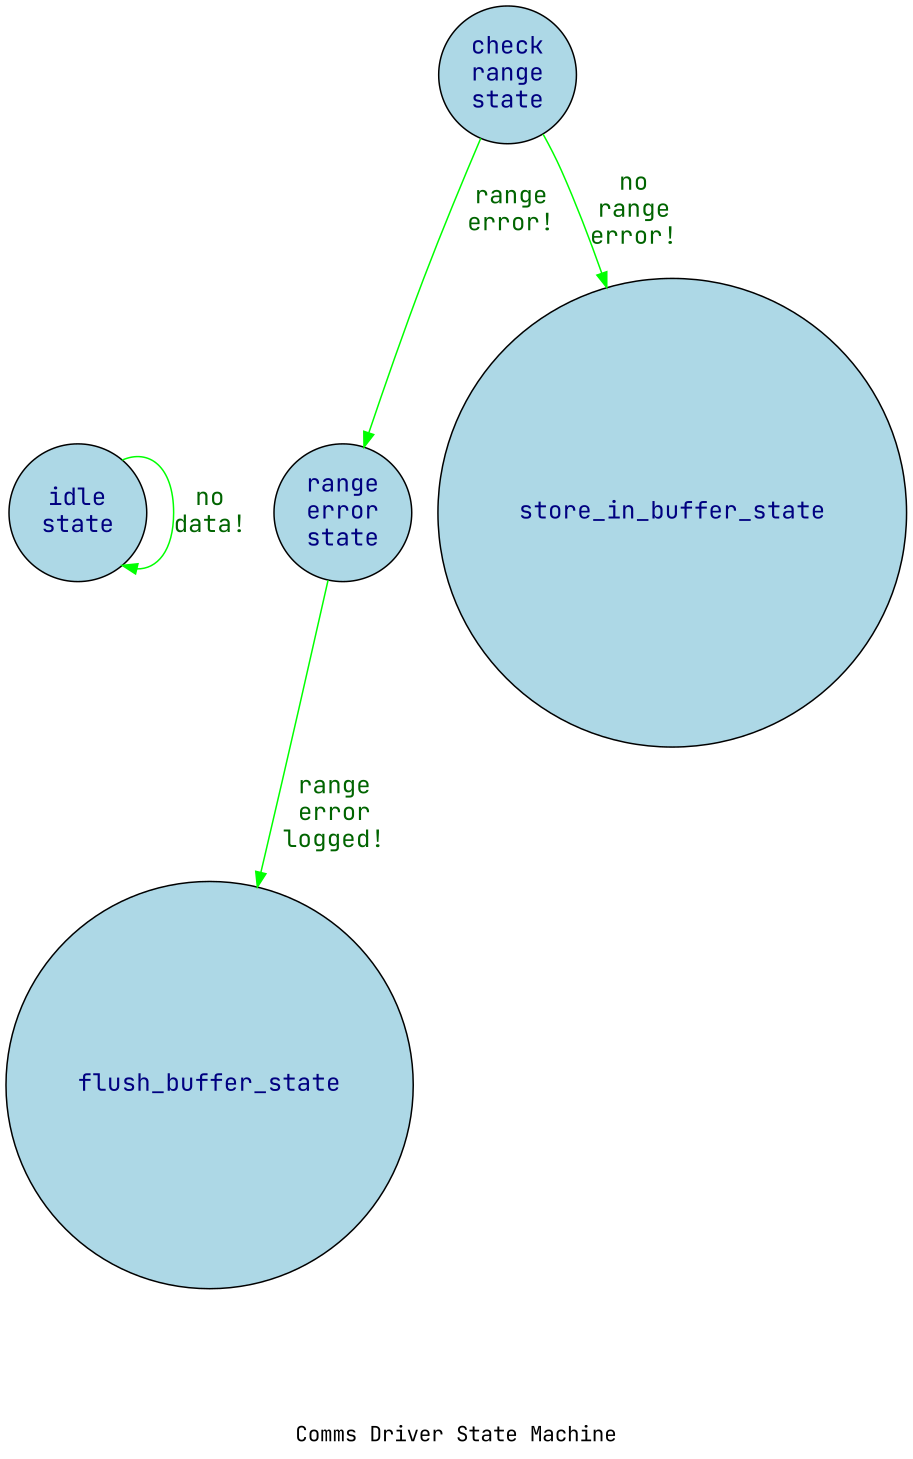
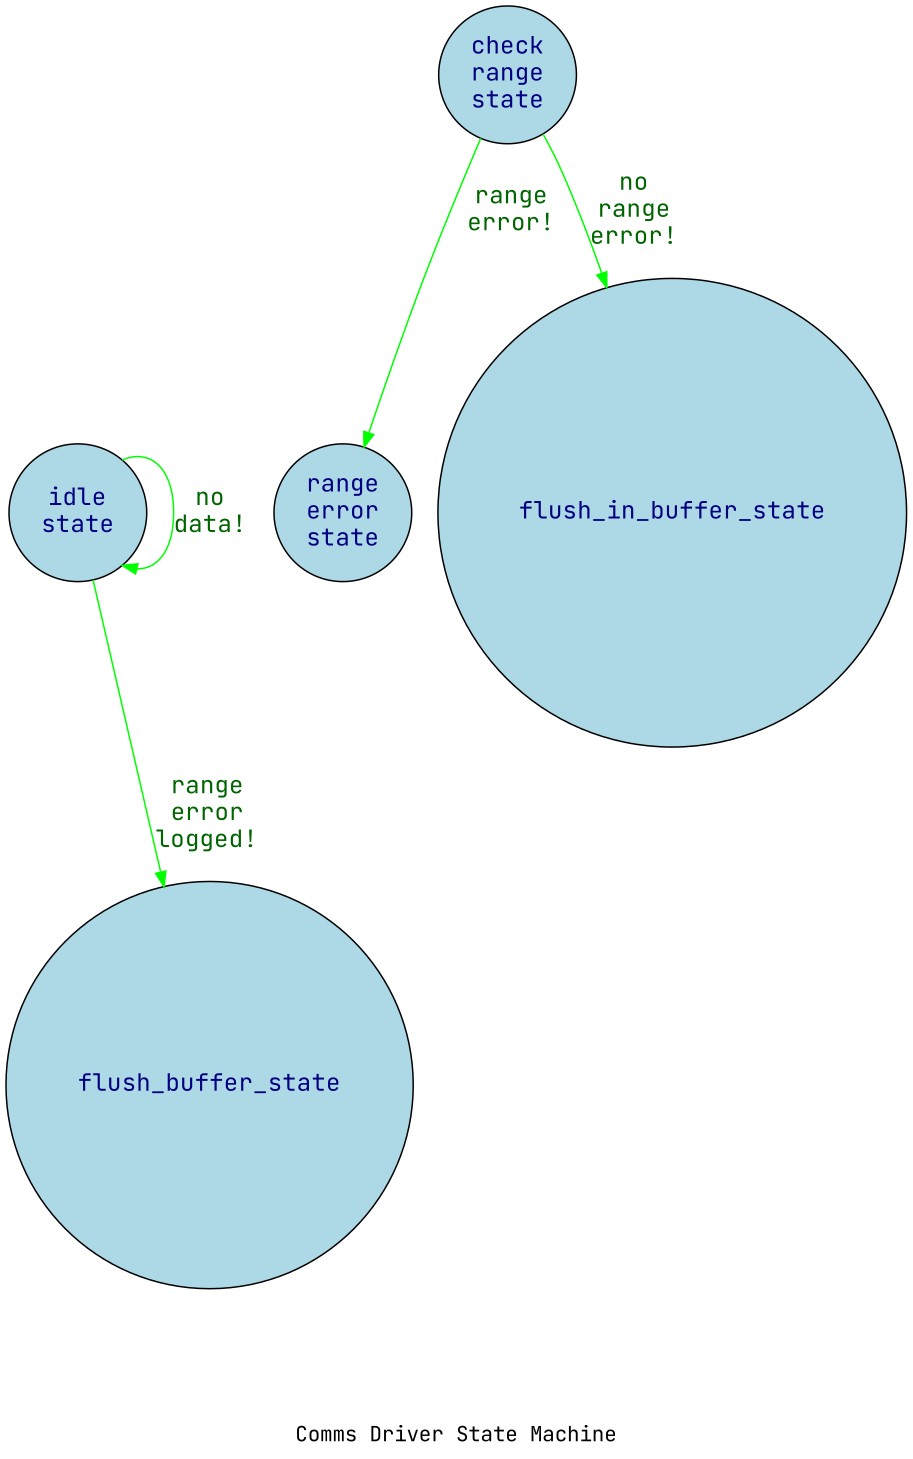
node "store_in_buffer_state": label "store_in_buffer_state" -> "flush_in_buffer_state"
edge "range error state" -> "flush_buffer_state": now "idle state" -> "flush_buffer_state"
